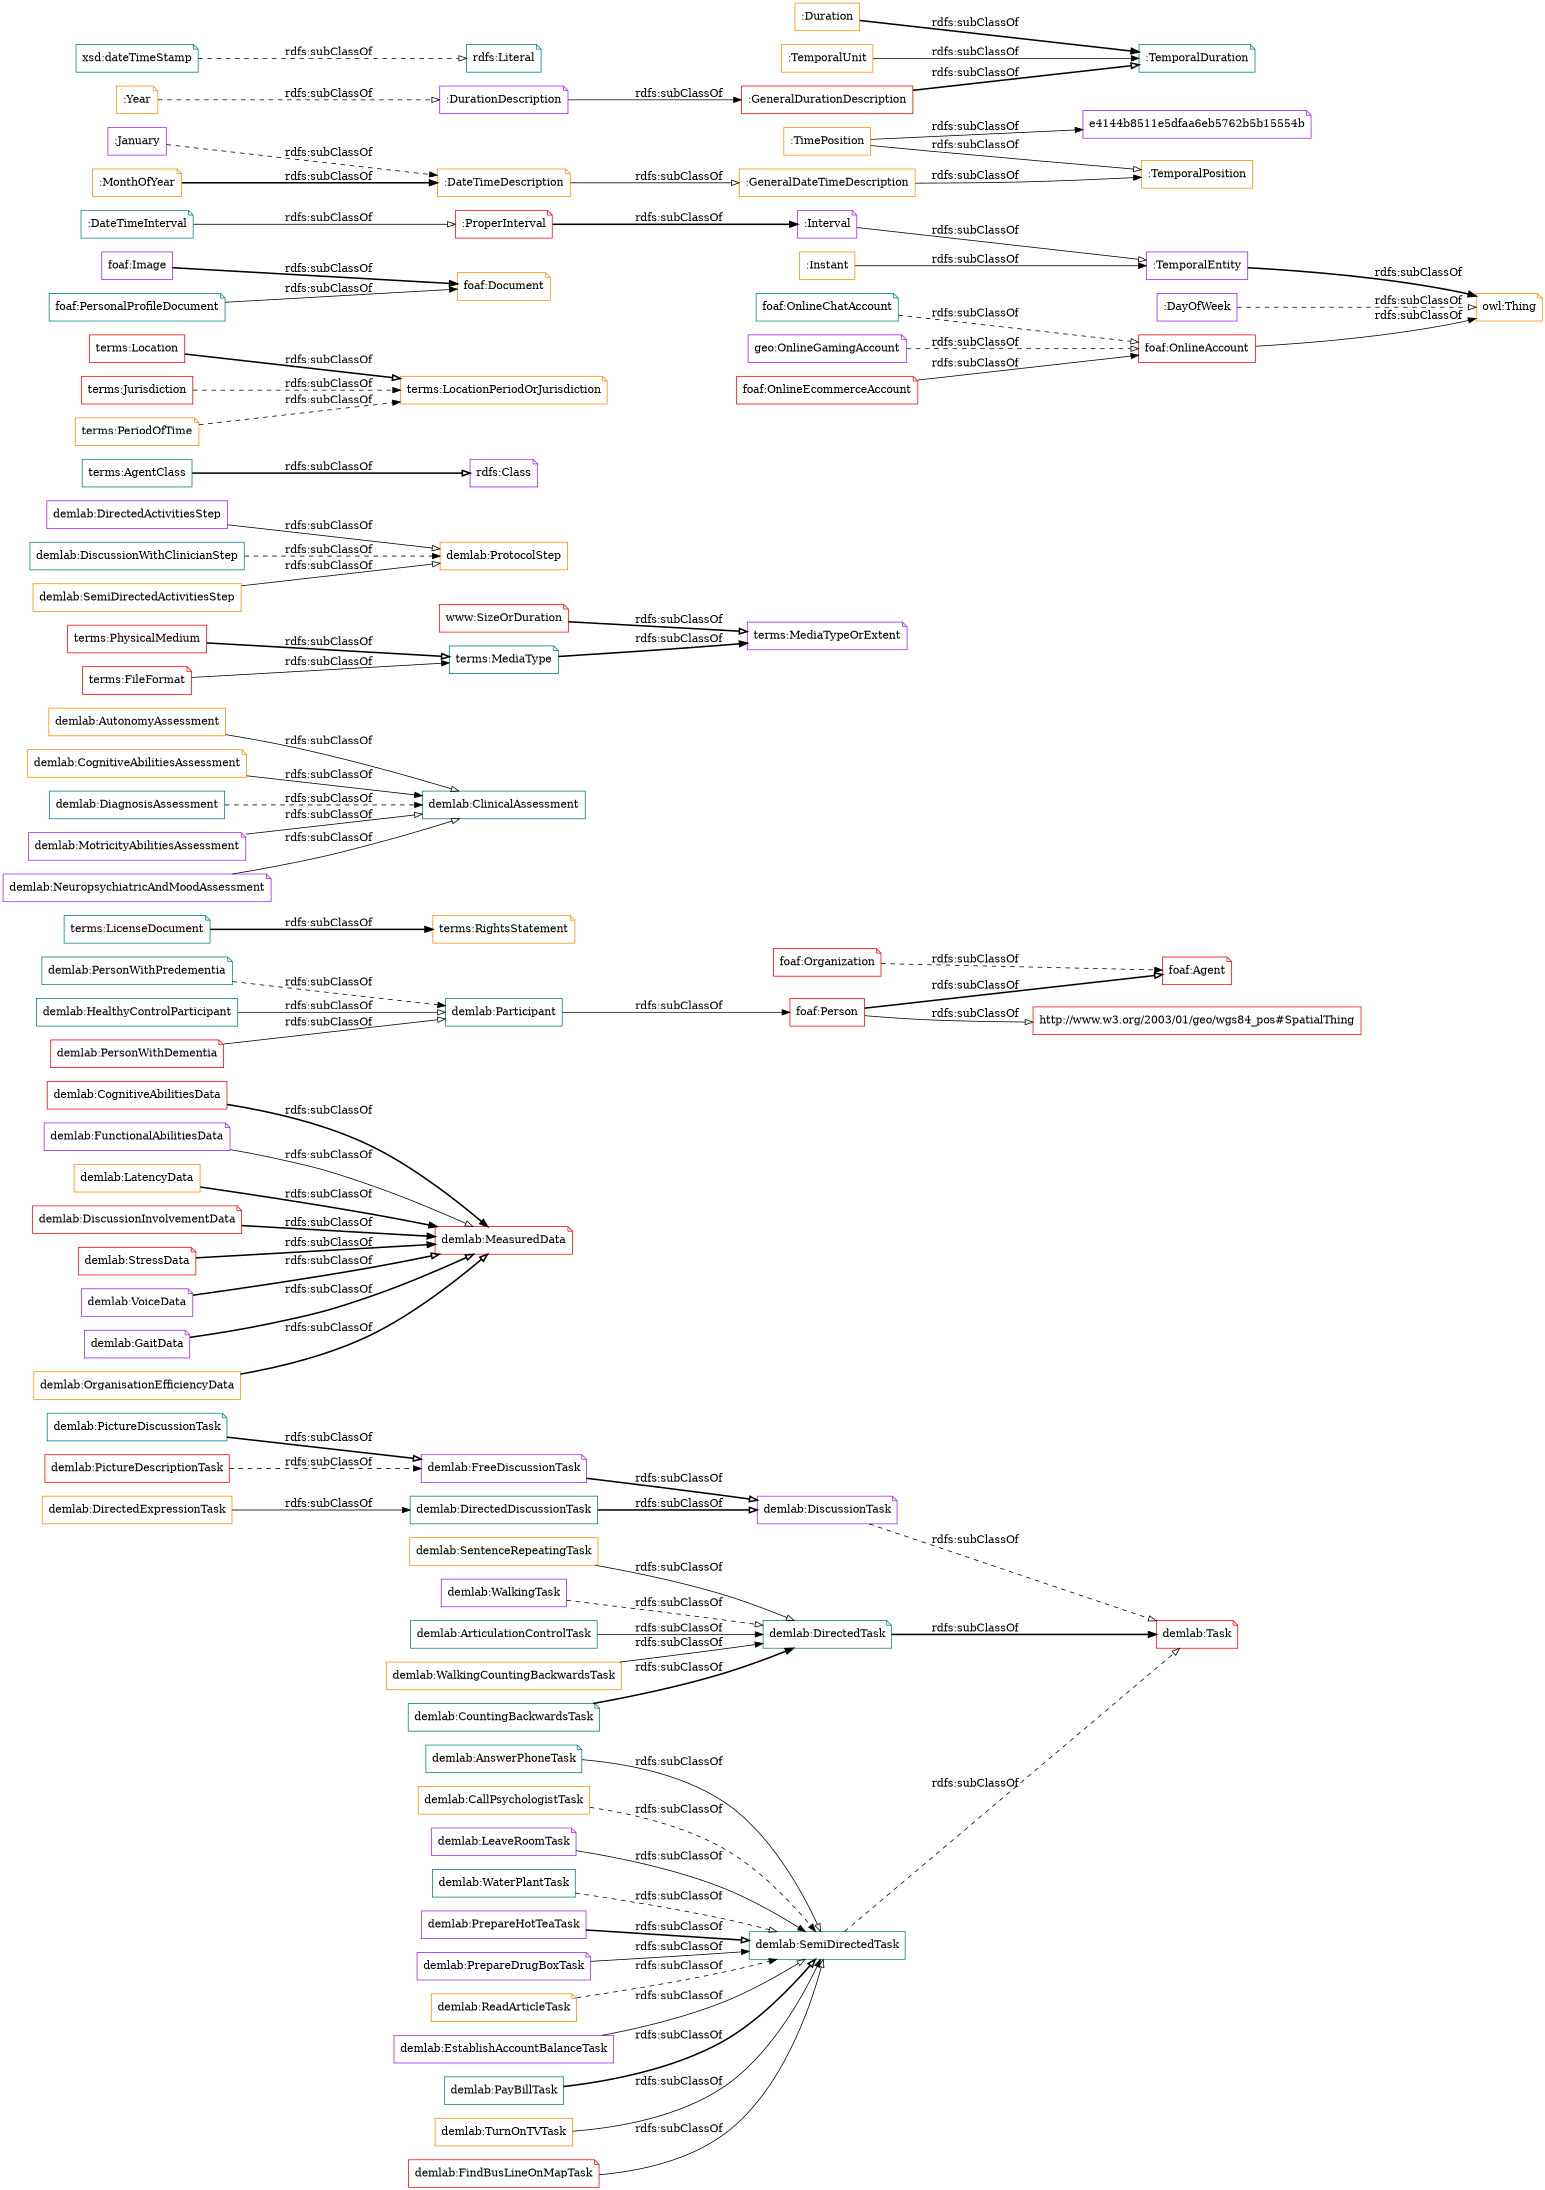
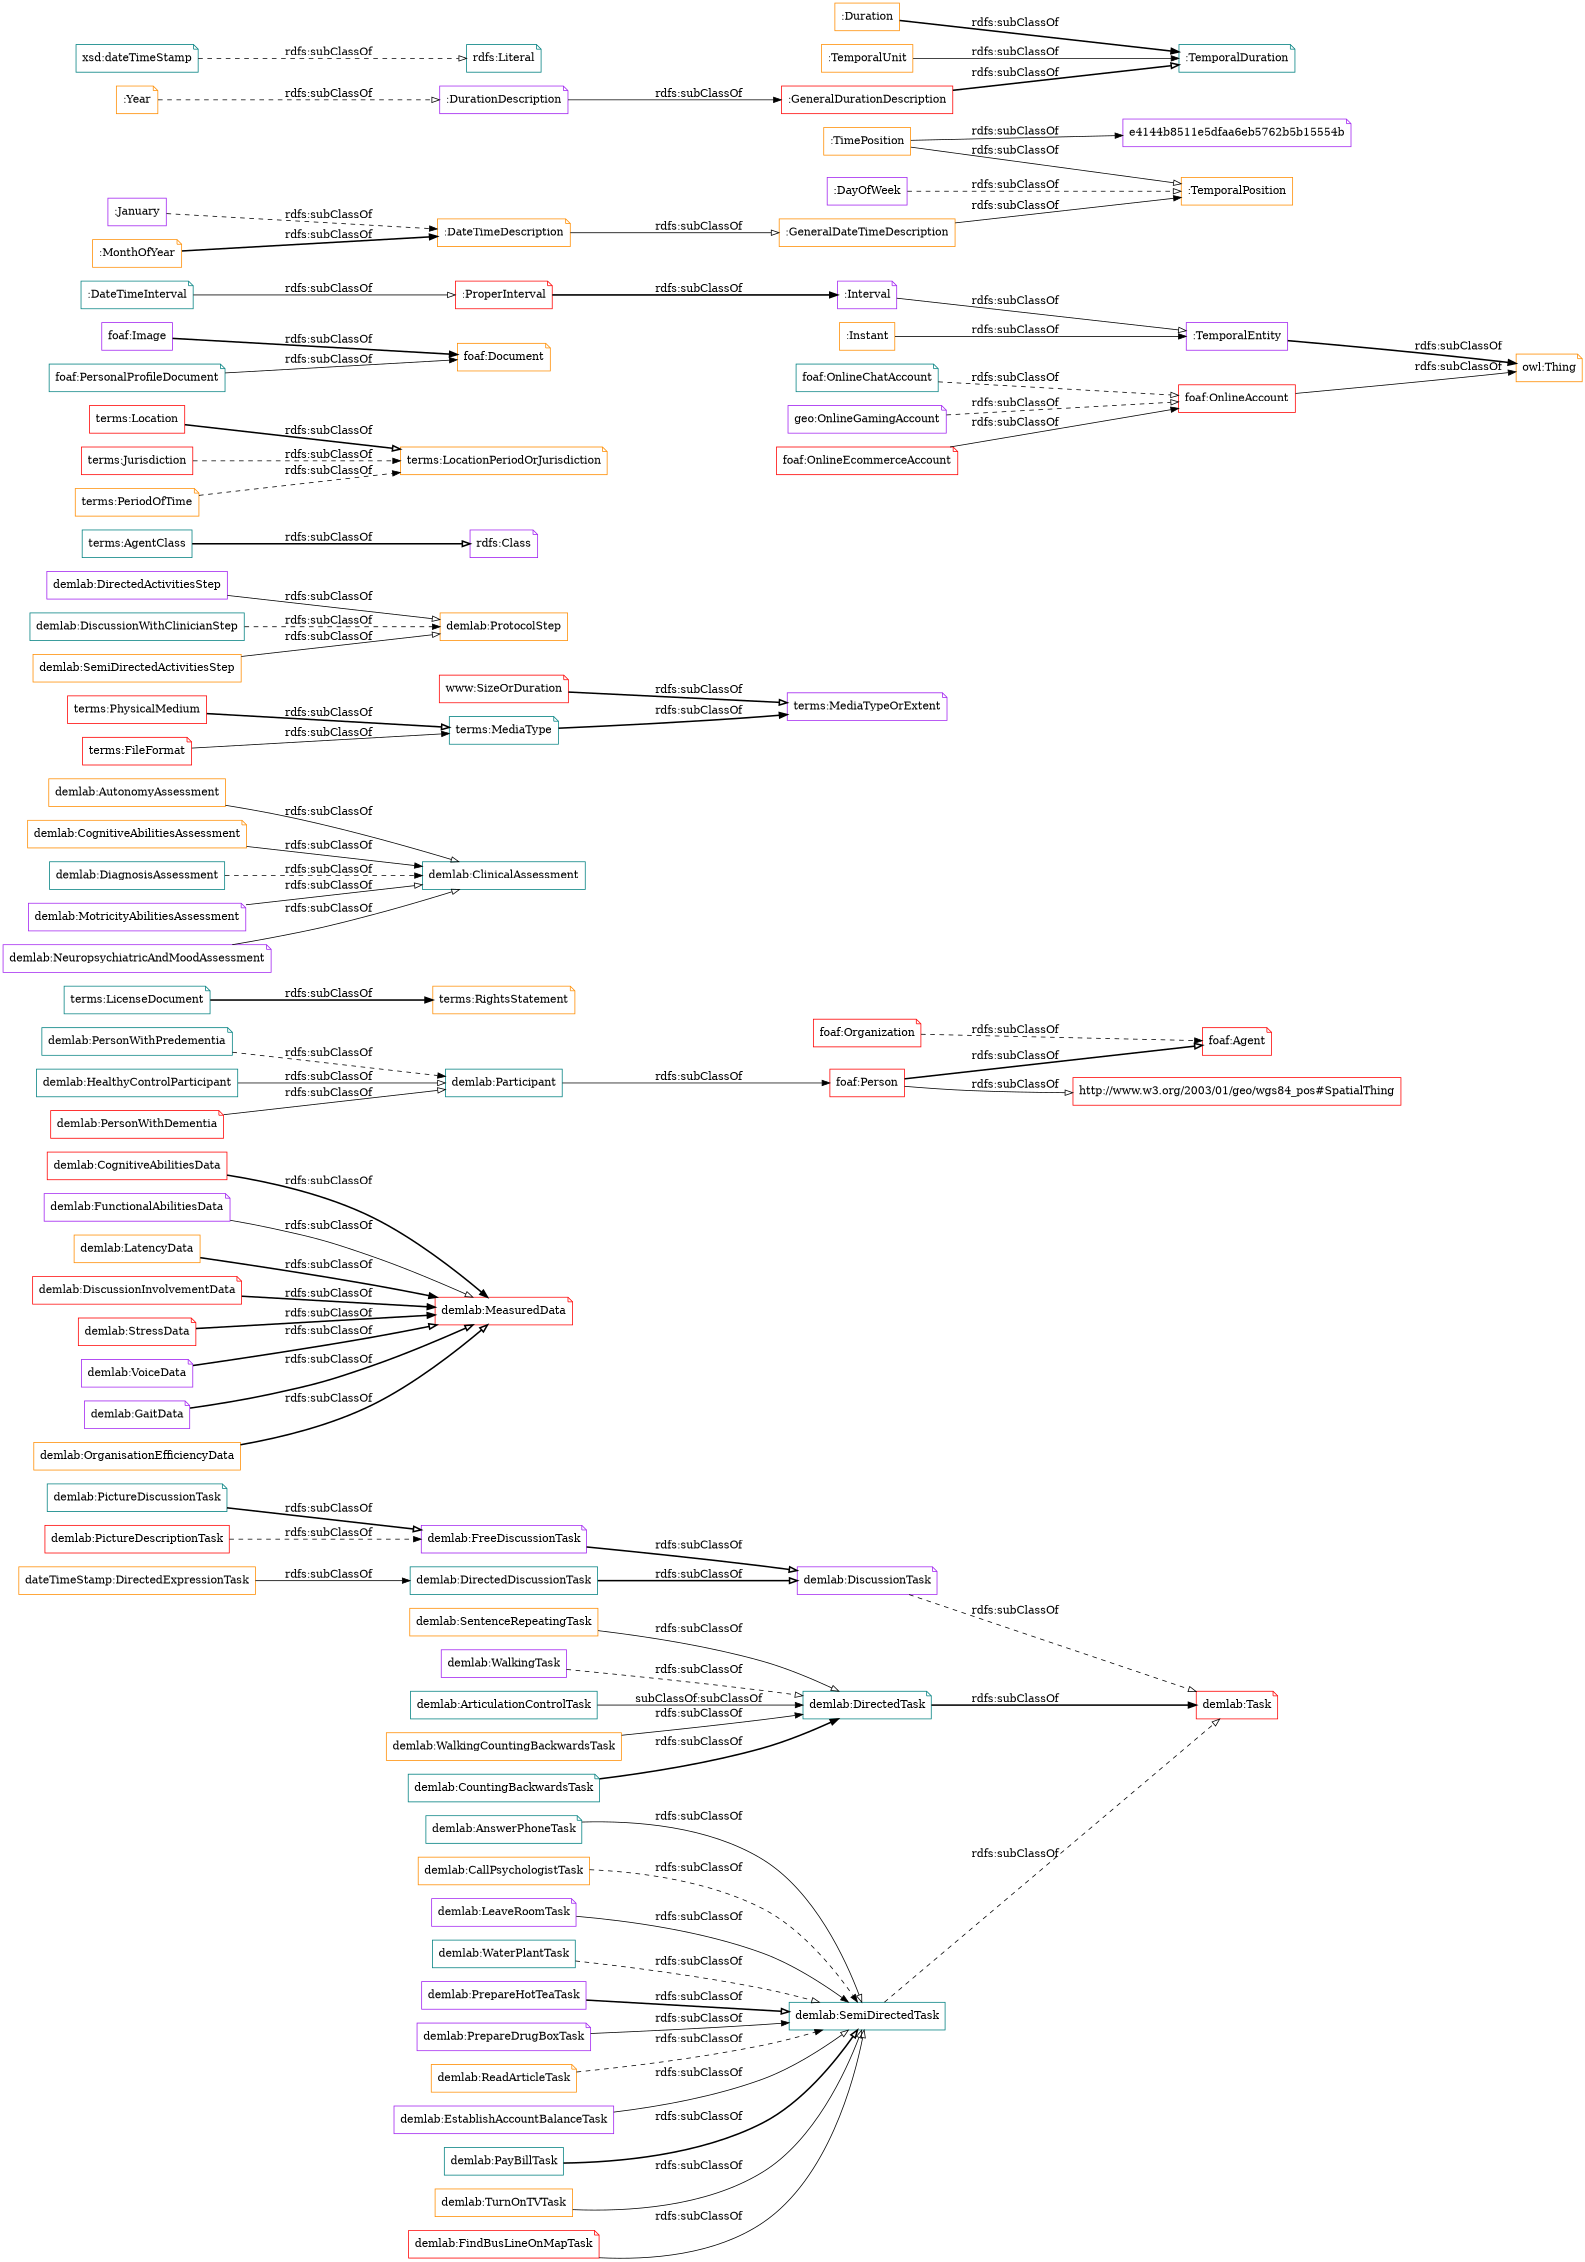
edge ":DayOfWeek" -> "owl:Thing": now ":DayOfWeek" -> ":TemporalPosition"
node "demlab:DirectedExpressionTask": label "demlab:DirectedExpressionTask" -> "dateTimeStamp:DirectedExpressionTask"
edge "demlab:ArticulationControlTask" -> "demlab:DirectedTask": label "rdfs:subClassOf" -> "subClassOf:subClassOf"
edge "demlab:TurnOnTVTask" -> "demlab:SemiDirectedTask": arrowhead normal -> onormal
